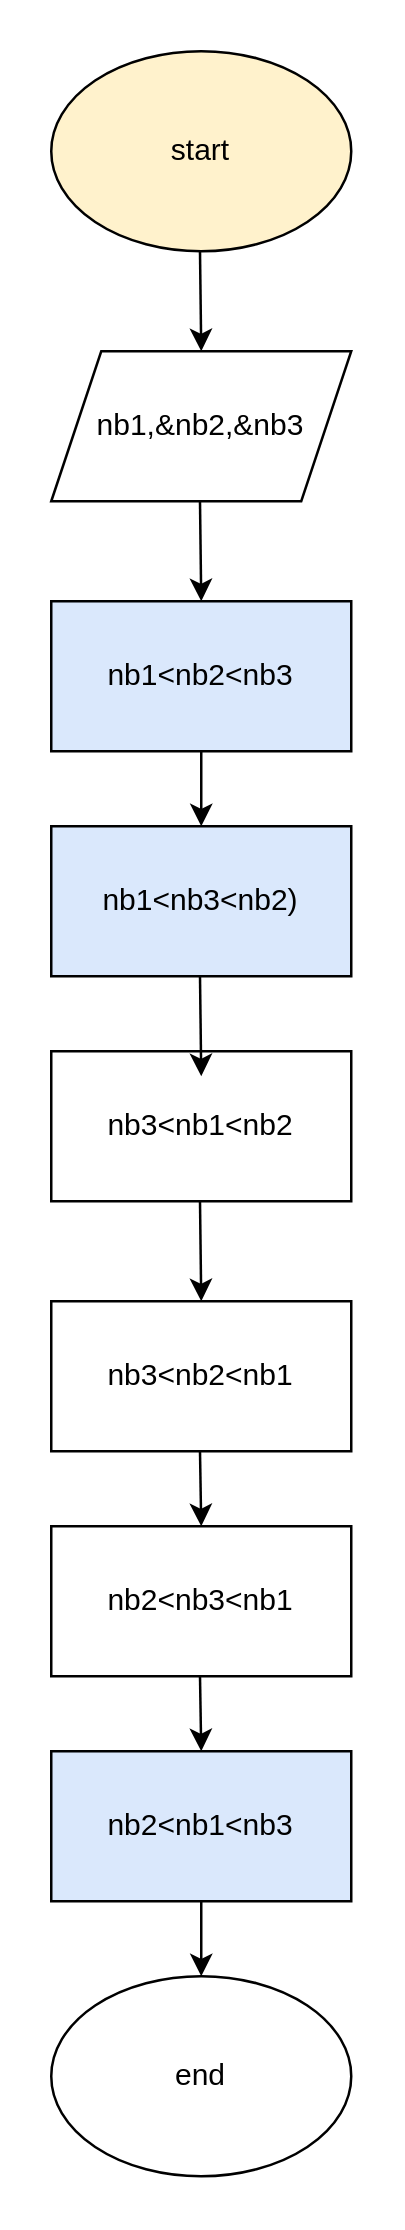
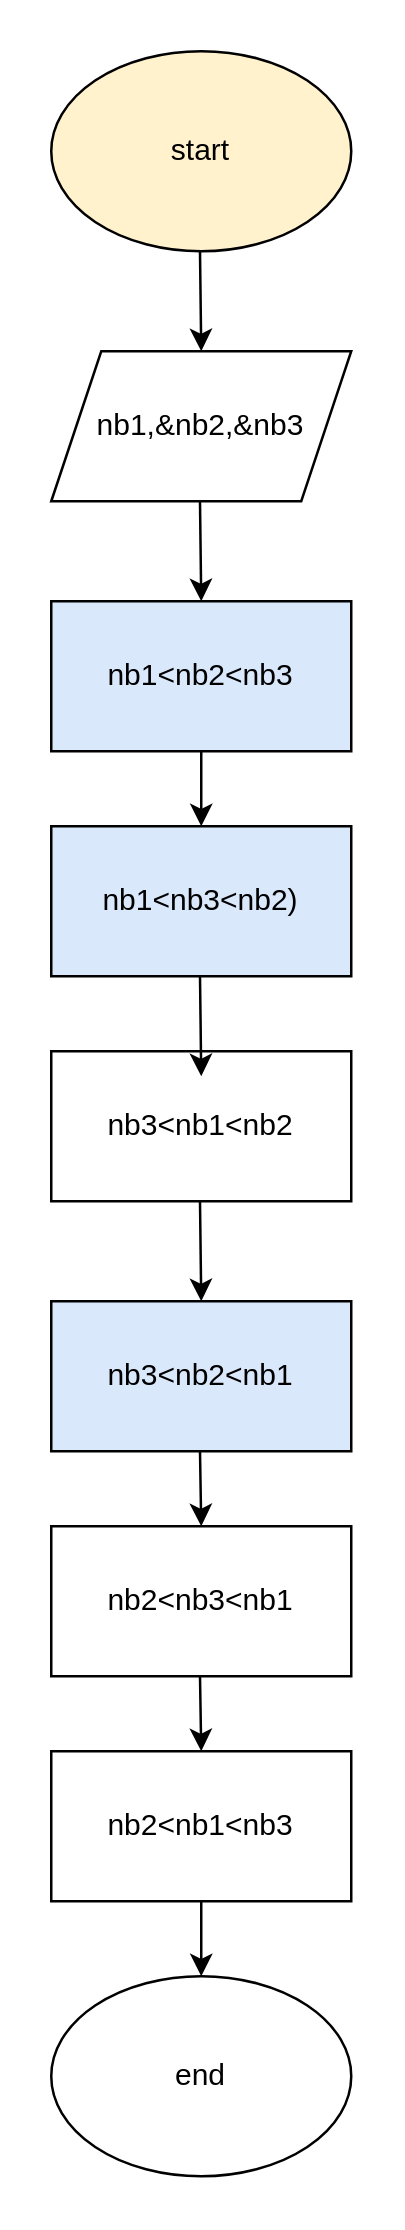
node "nb3<nb2<nb1": fillcolor #ffffff -> #dae8fc
node "nb2<nb1<nb3": fillcolor #dae8fc -> #ffffff
